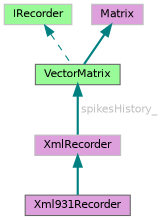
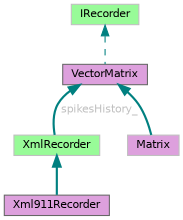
edge "VectorMatrix" -> "Matrix": reversed
node "VectorMatrix": fillcolor palegreen -> plum
node "XmlRecorder": fillcolor plum -> palegreen
node "Xml931Recorder": label "Xml931Recorder" -> "Xml911Recorder"
